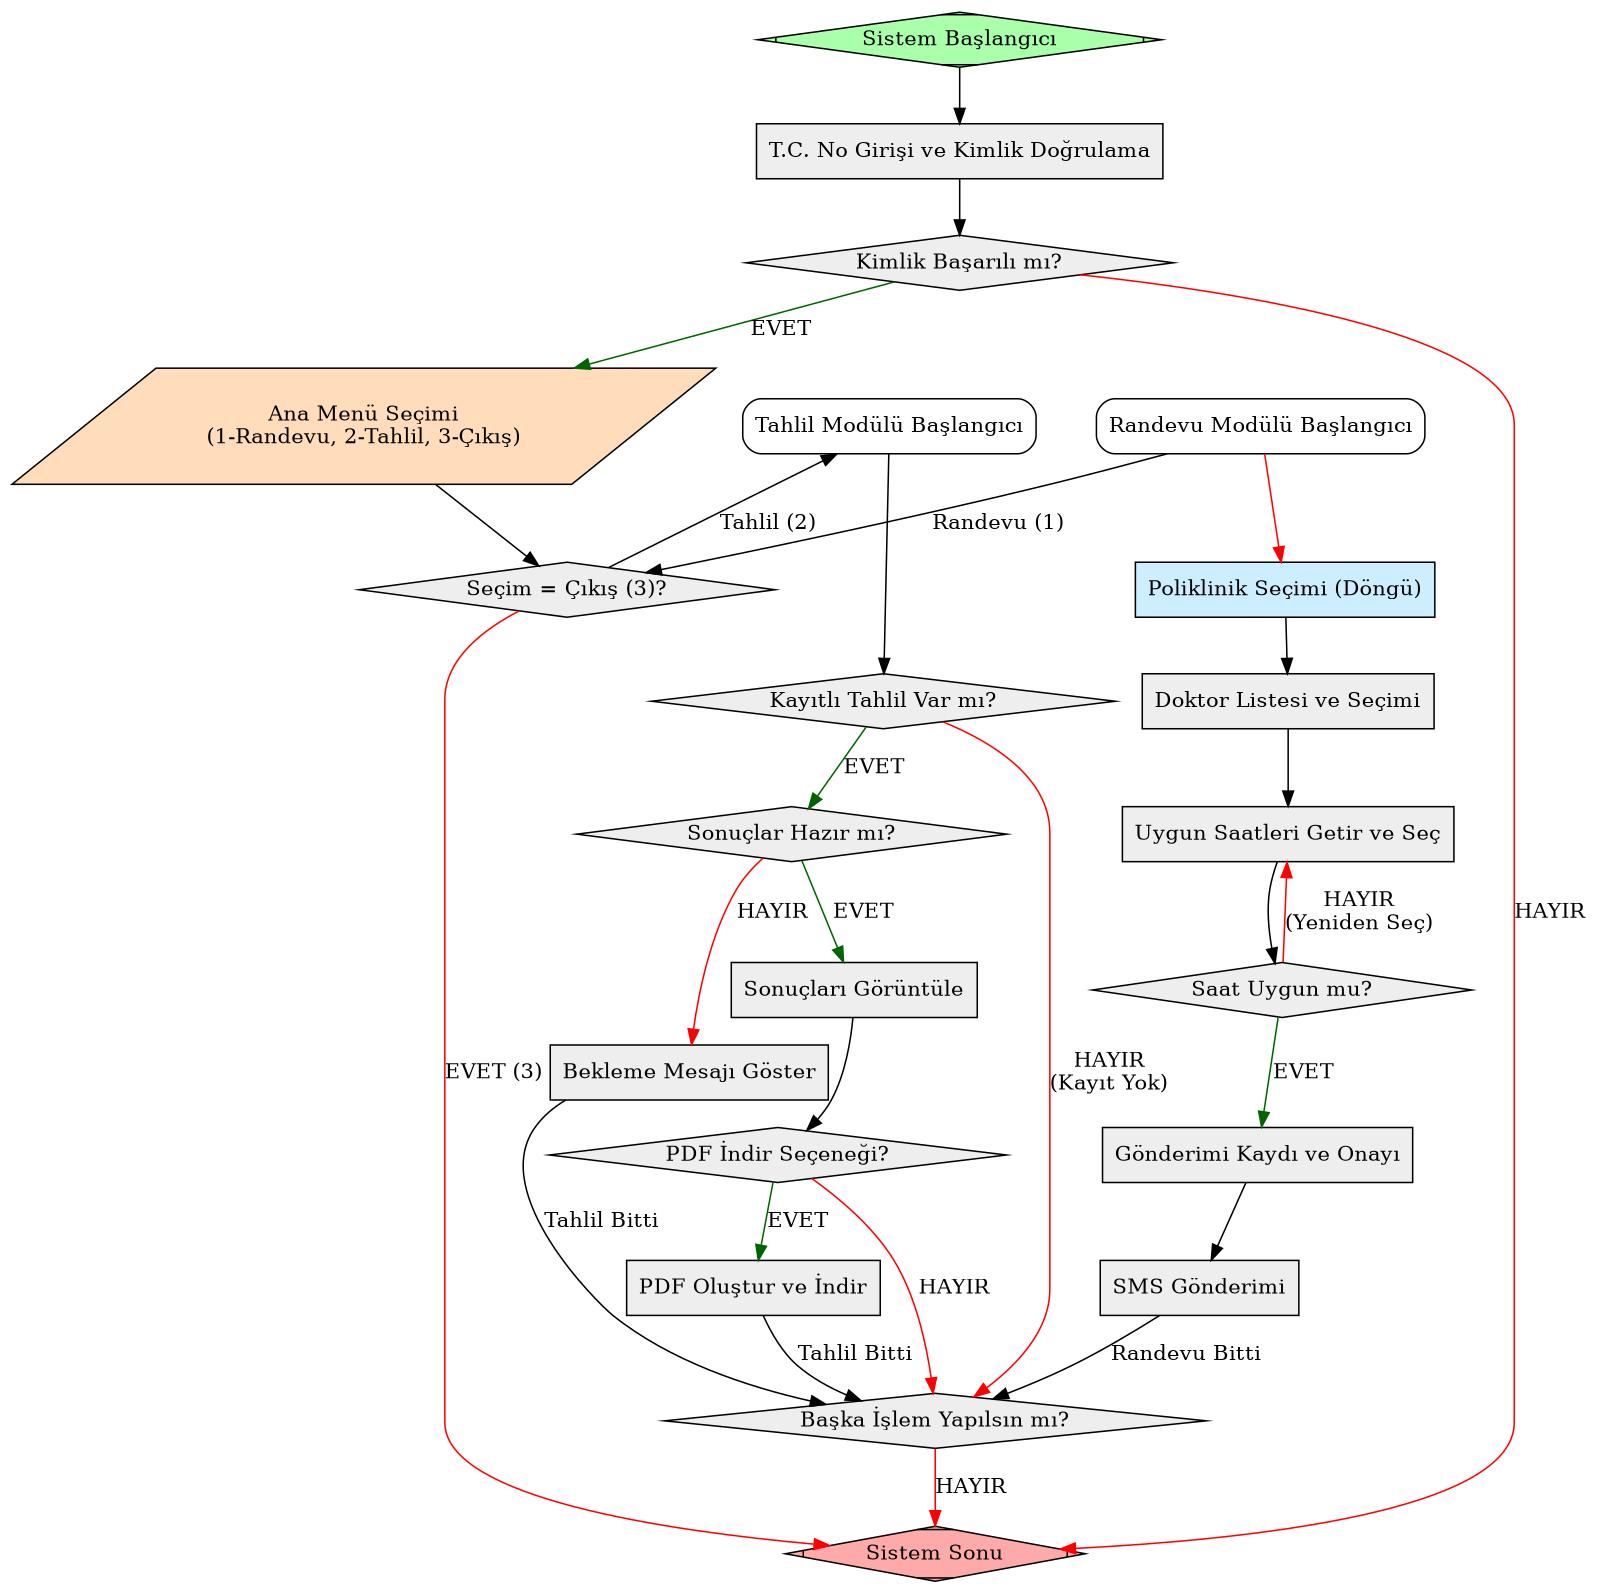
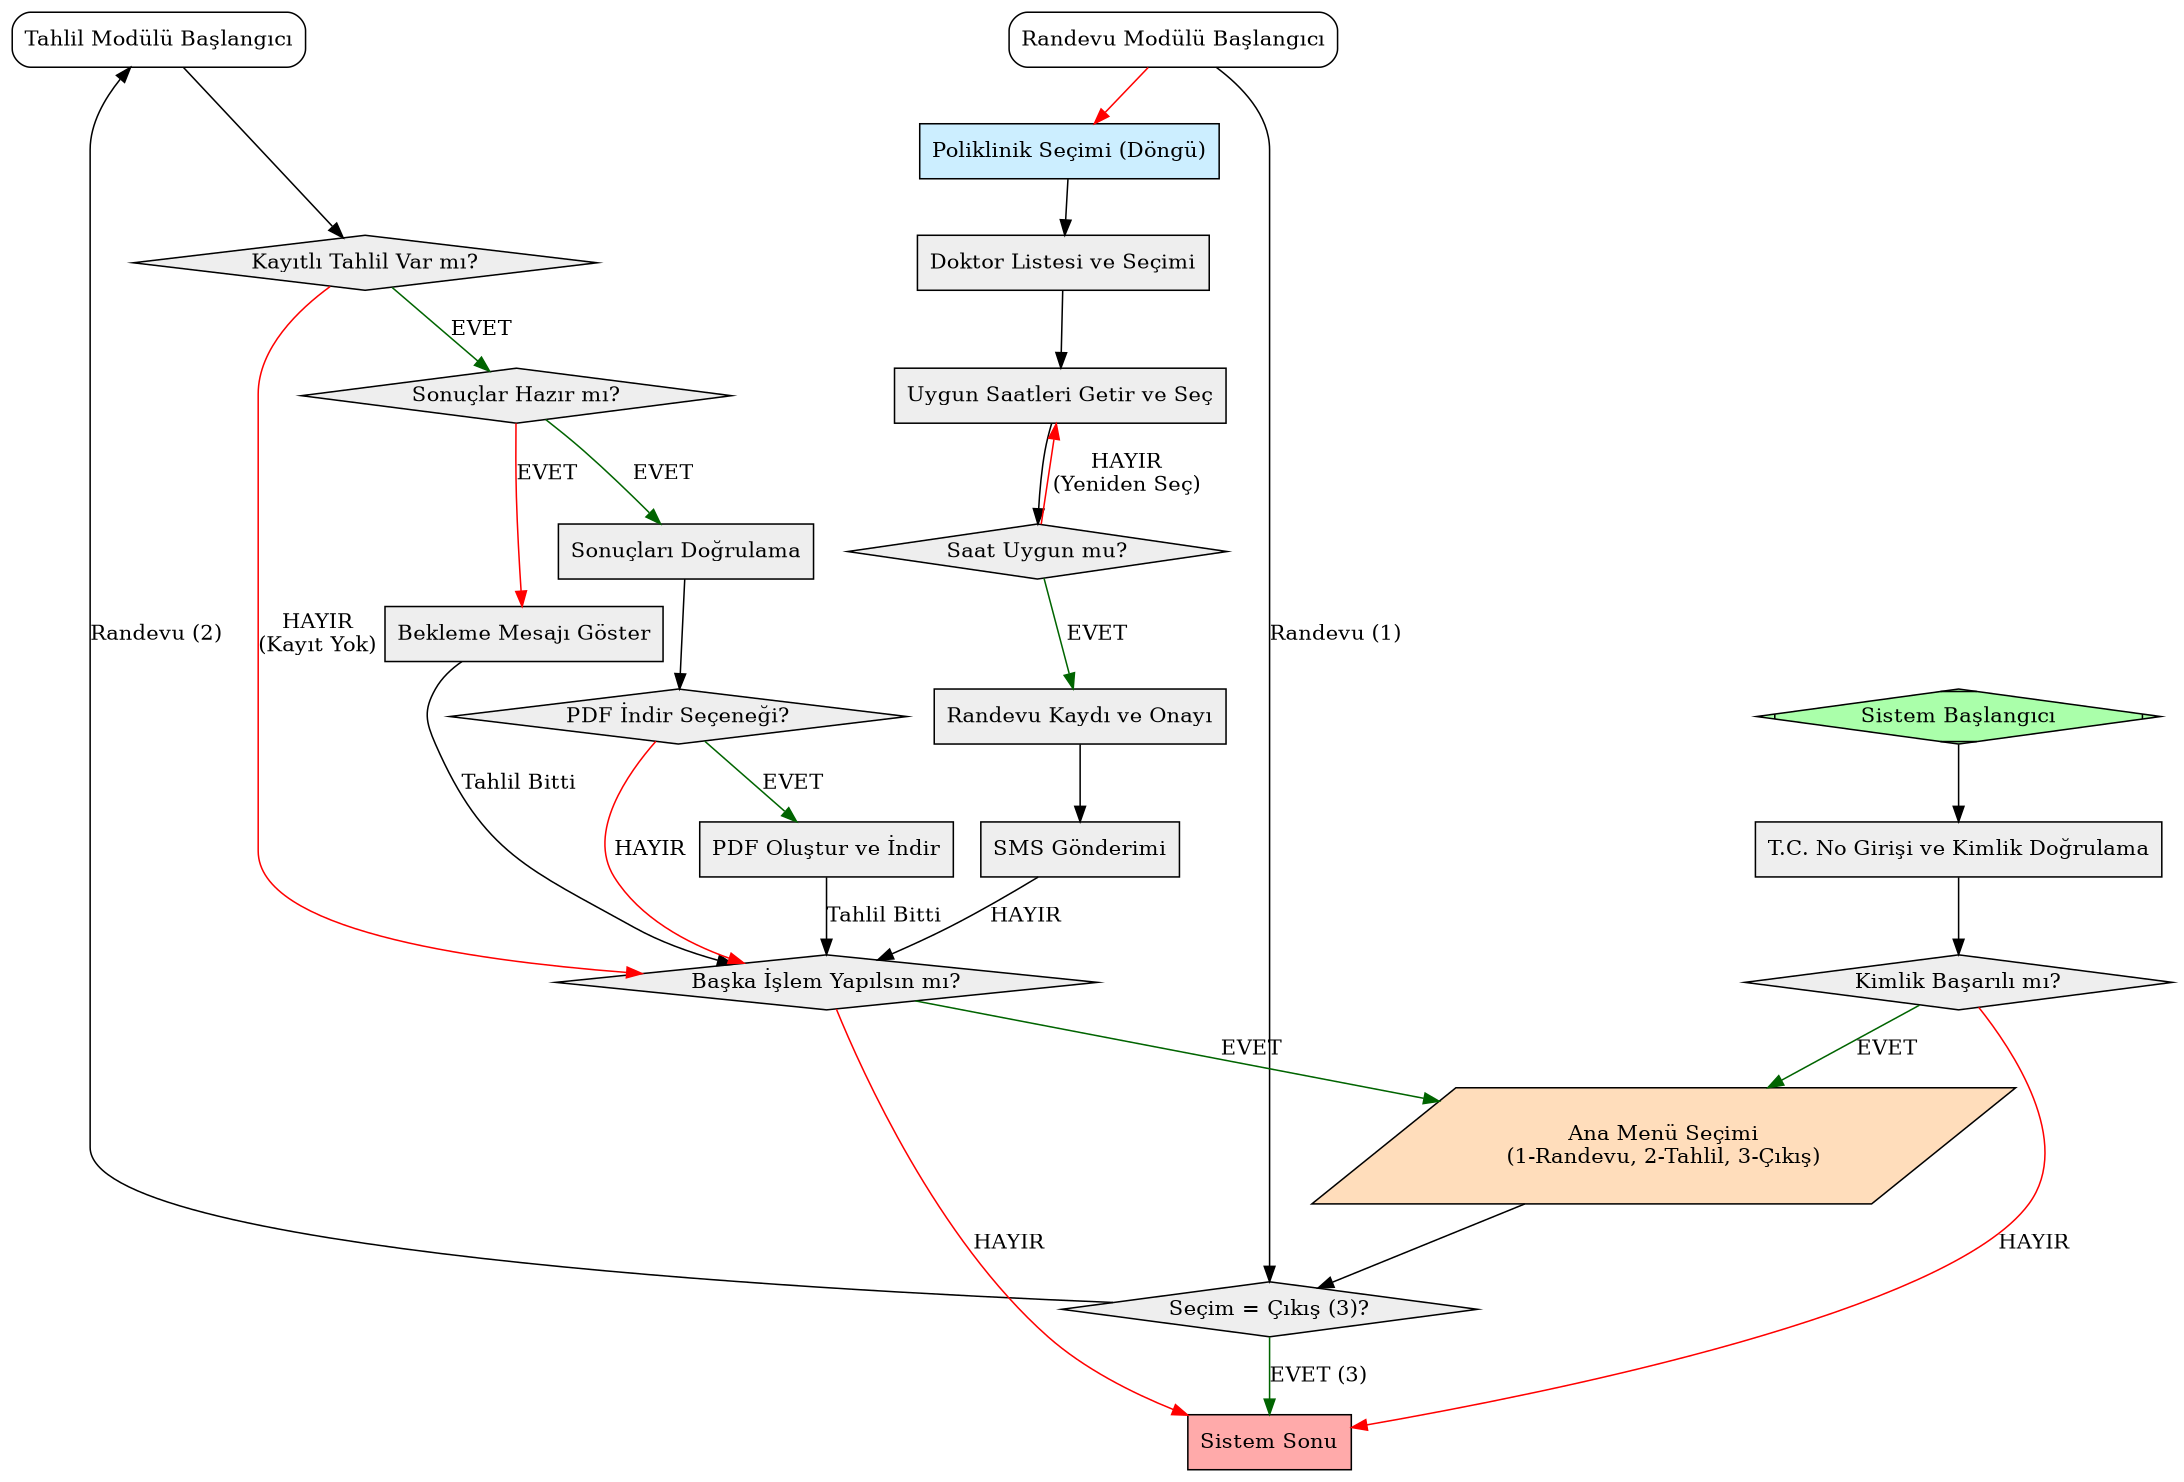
edge "Seçim = Çıkış (3)?" -> "Tahlil Modülü Başlangıcı": label "Tahlil (2)" -> "Randevu (2)"
edge "Sonuçlar Hazır mı?" -> "Bekleme Mesajı Göster": label "HAYIR" -> "EVET"
node "Sonuçları Görüntüle": label "Sonuçları Görüntüle" -> "Sonuçları Doğrulama"
edge "Başka İşlem Yapılsın mı?" -> "Ana Menü Seçimi (1-Randevu, 2-Tahlil, 3-Çıkış)": added, label "EVET"
node "Gönderimi Kaydı ve Onayı": label "Gönderimi Kaydı ve Onayı" -> "Randevu Kaydı ve Onayı"
edge "Seçim = Çıkış (3)?" -> "Sistem Sonu": color red -> darkgreen
edge "SMS Gönderimi" -> "Başka İşlem Yapılsın mı?": label "Randevu Bitti" -> "HAYIR"
node "Sistem Sonu": shape Mdiamond -> box
